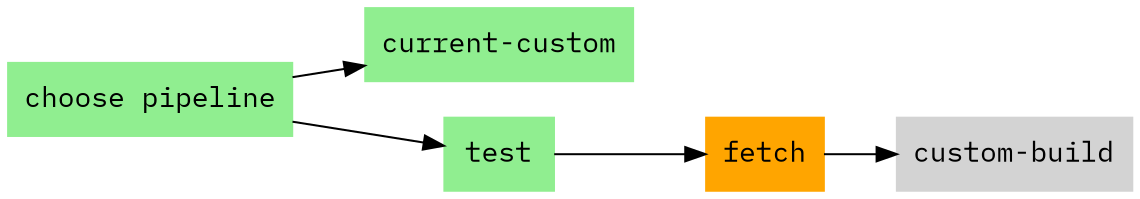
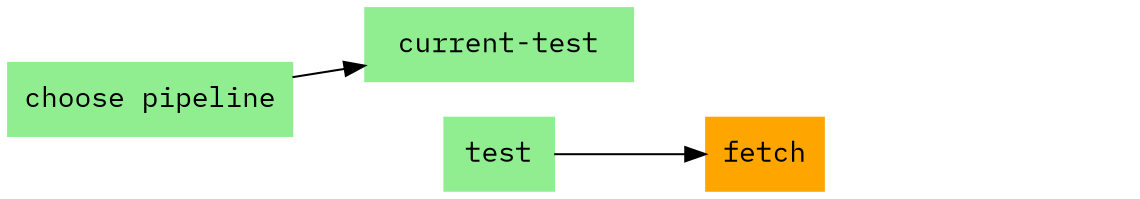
node "current-custom": label "current-custom" -> "current-test"
edge "choose pipeline" -> "test": removed
node "custom-build": removed
